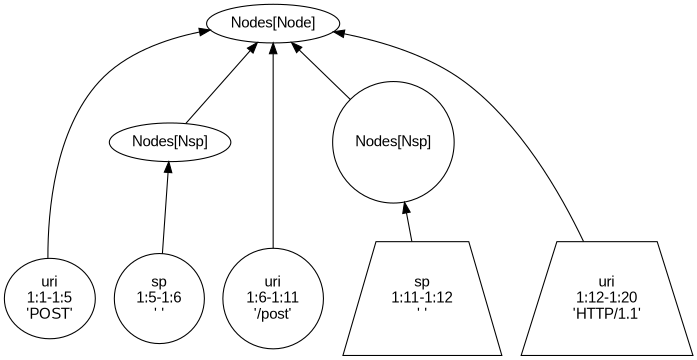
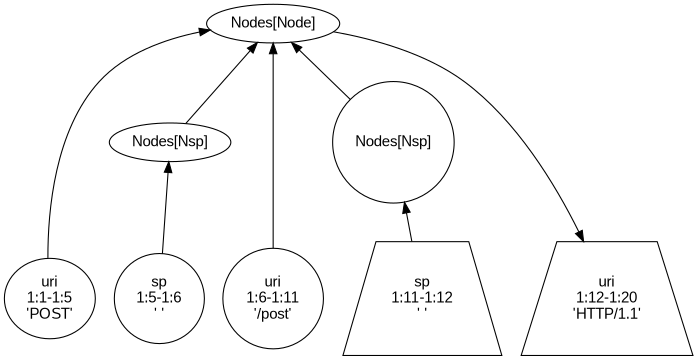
edge "uri 1:12-1:20 'HTTP/1.1'" -> "Nodes[Node]": reversed
